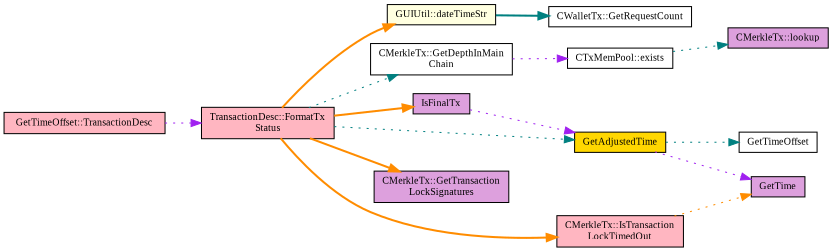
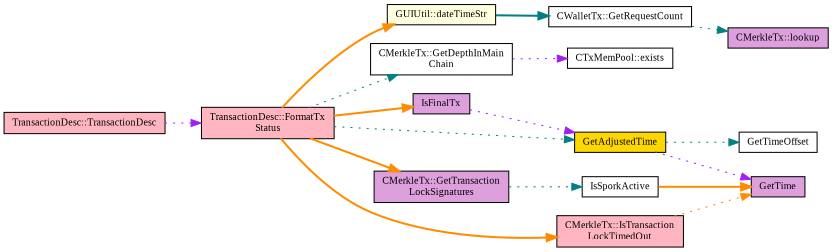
edge "CTxMemPool::exists" -> "CMerkleTx::lookup": now "CWalletTx::GetRequestCount" -> "CMerkleTx::lookup"
node "GetTimeOffset::TransactionDesc": label "GetTimeOffset::TransactionDesc" -> "TransactionDesc::TransactionDesc"
node "IsSporkActive": added
